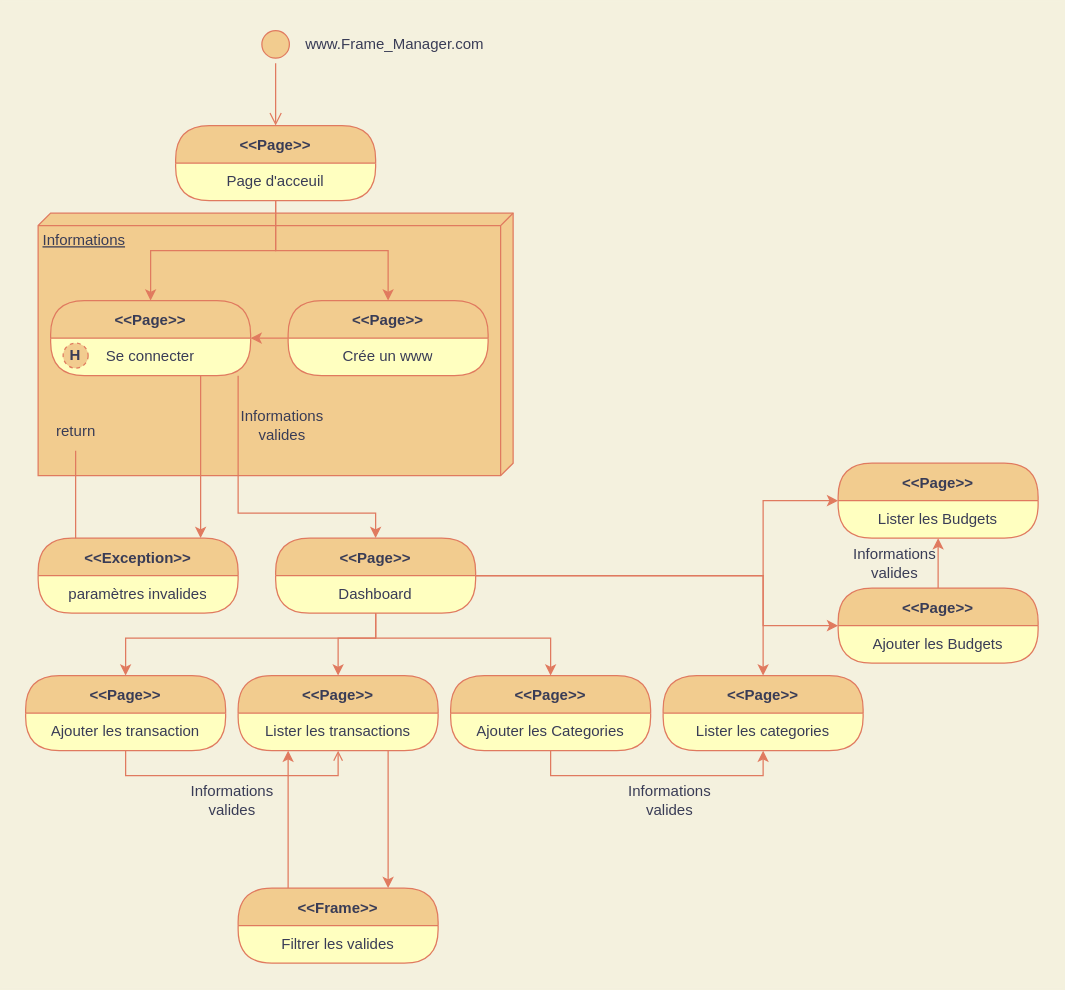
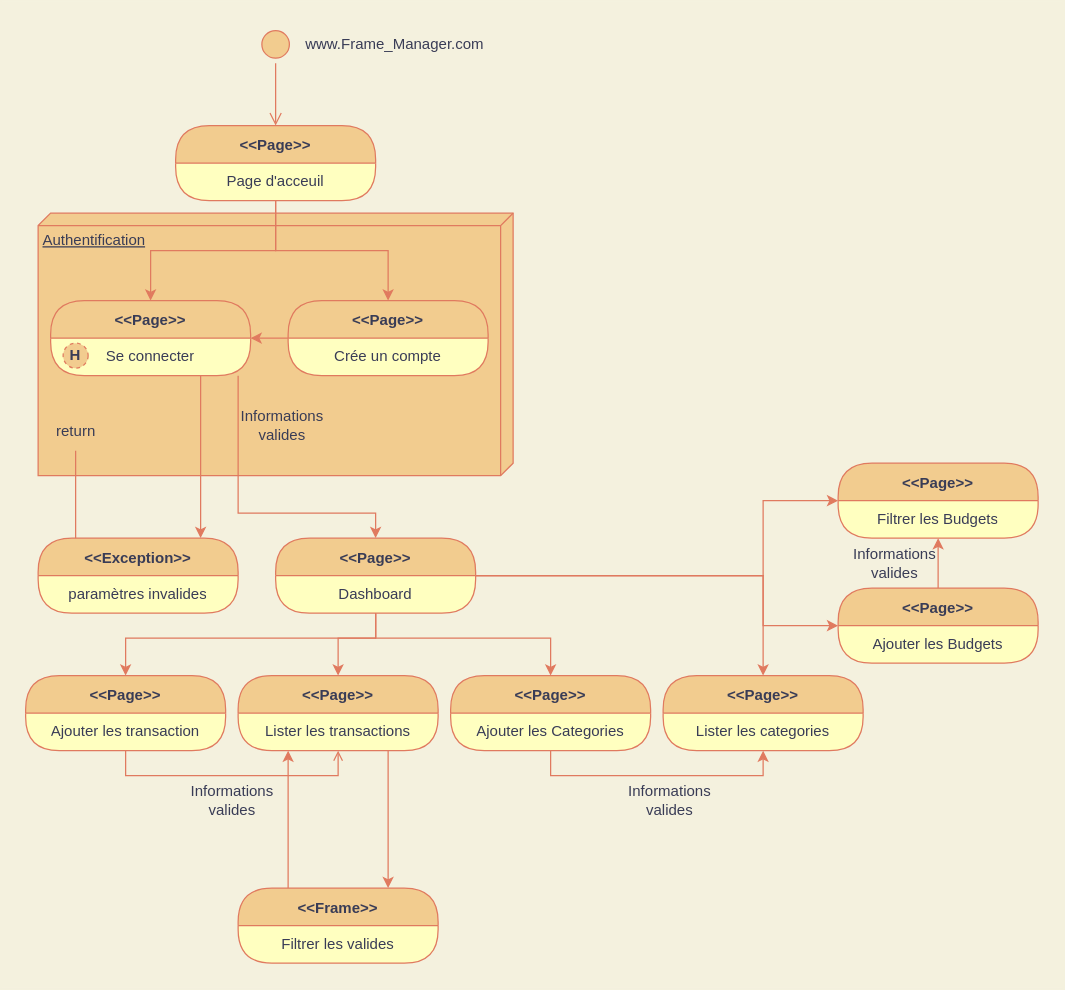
node "Informations": label "Informations" -> "Authentification"
node "Crée un www": label "Crée un www" -> "Crée un compte"
node "Lister les Budgets": label "Lister les Budgets" -> "Filtrer les Budgets"
